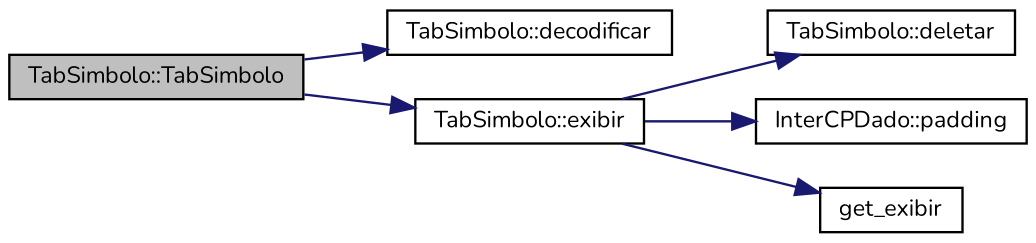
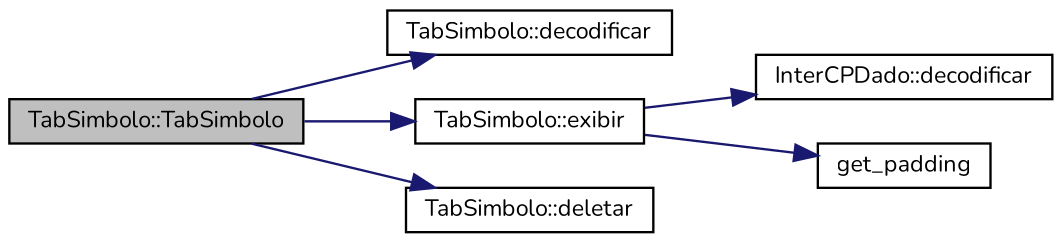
edge "TabSimbolo::exibir" -> "TabSimbolo::deletar": now "TabSimbolo::TabSimbolo" -> "TabSimbolo::deletar"
node "InterCPDado::padding": label "InterCPDado::padding" -> "InterCPDado::decodificar"
node "get_exibir": label "get_exibir" -> "get_padding"
